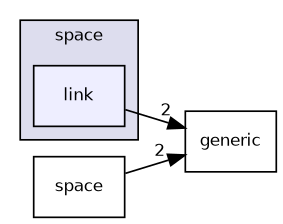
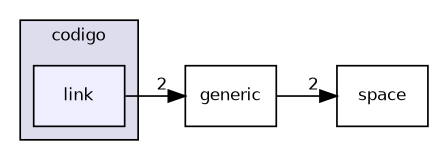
cluster "space": label "space" -> "codigo"
edge "space" -> "generic": reversed
